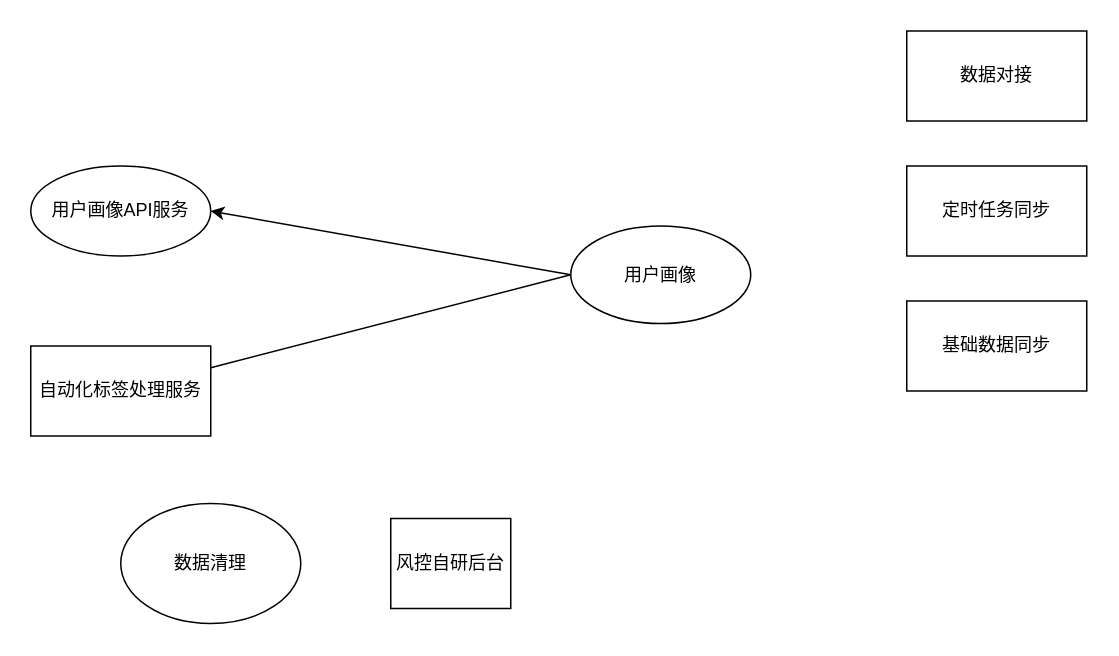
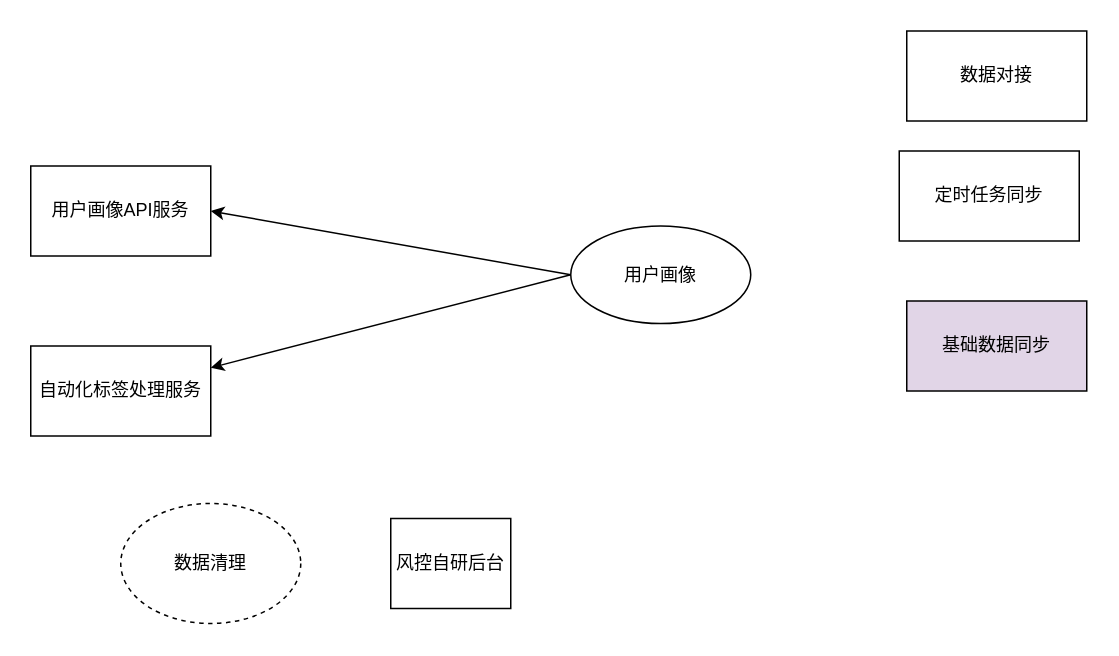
node "用户画像API服务": shape ellipse -> rectangle
node "定时任务同步": moved (997, 211) -> (989, 196)
node "基础数据同步": fillcolor #ffffff -> #e1d5e7
edge "用户画像" -- "自动化标签处理服务": arrowhead none -> classic
node "数据清理": style solid -> dashed
